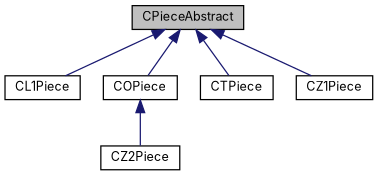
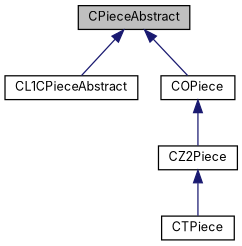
edge "CTPiece" -> "CPieceAbstract": now "CTPiece" -> "CZ2Piece"
node "CL1Piece": label "CL1Piece" -> "CL1CPieceAbstract"
node "CZ1Piece": removed
